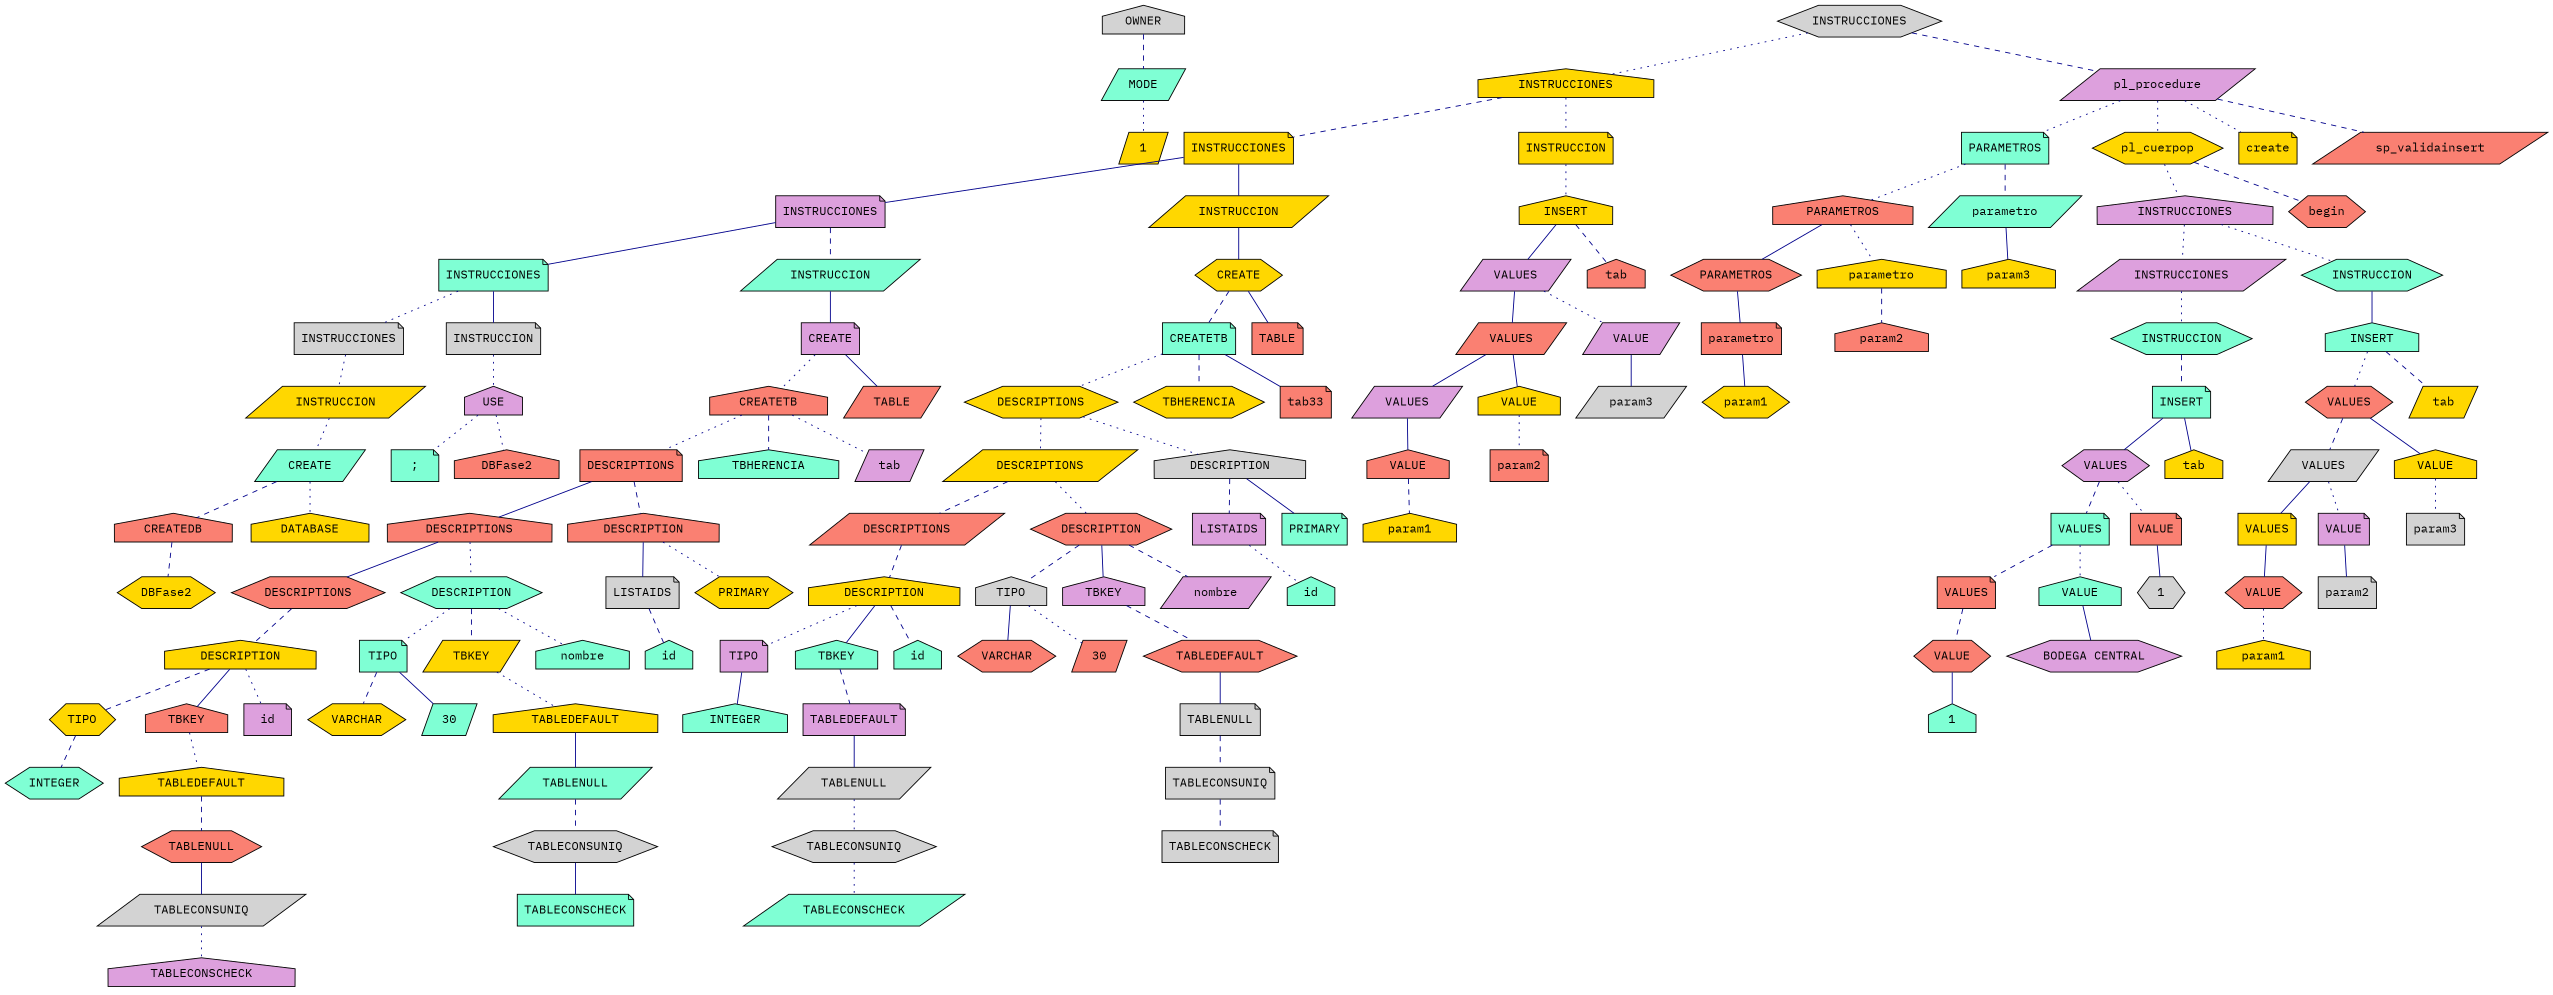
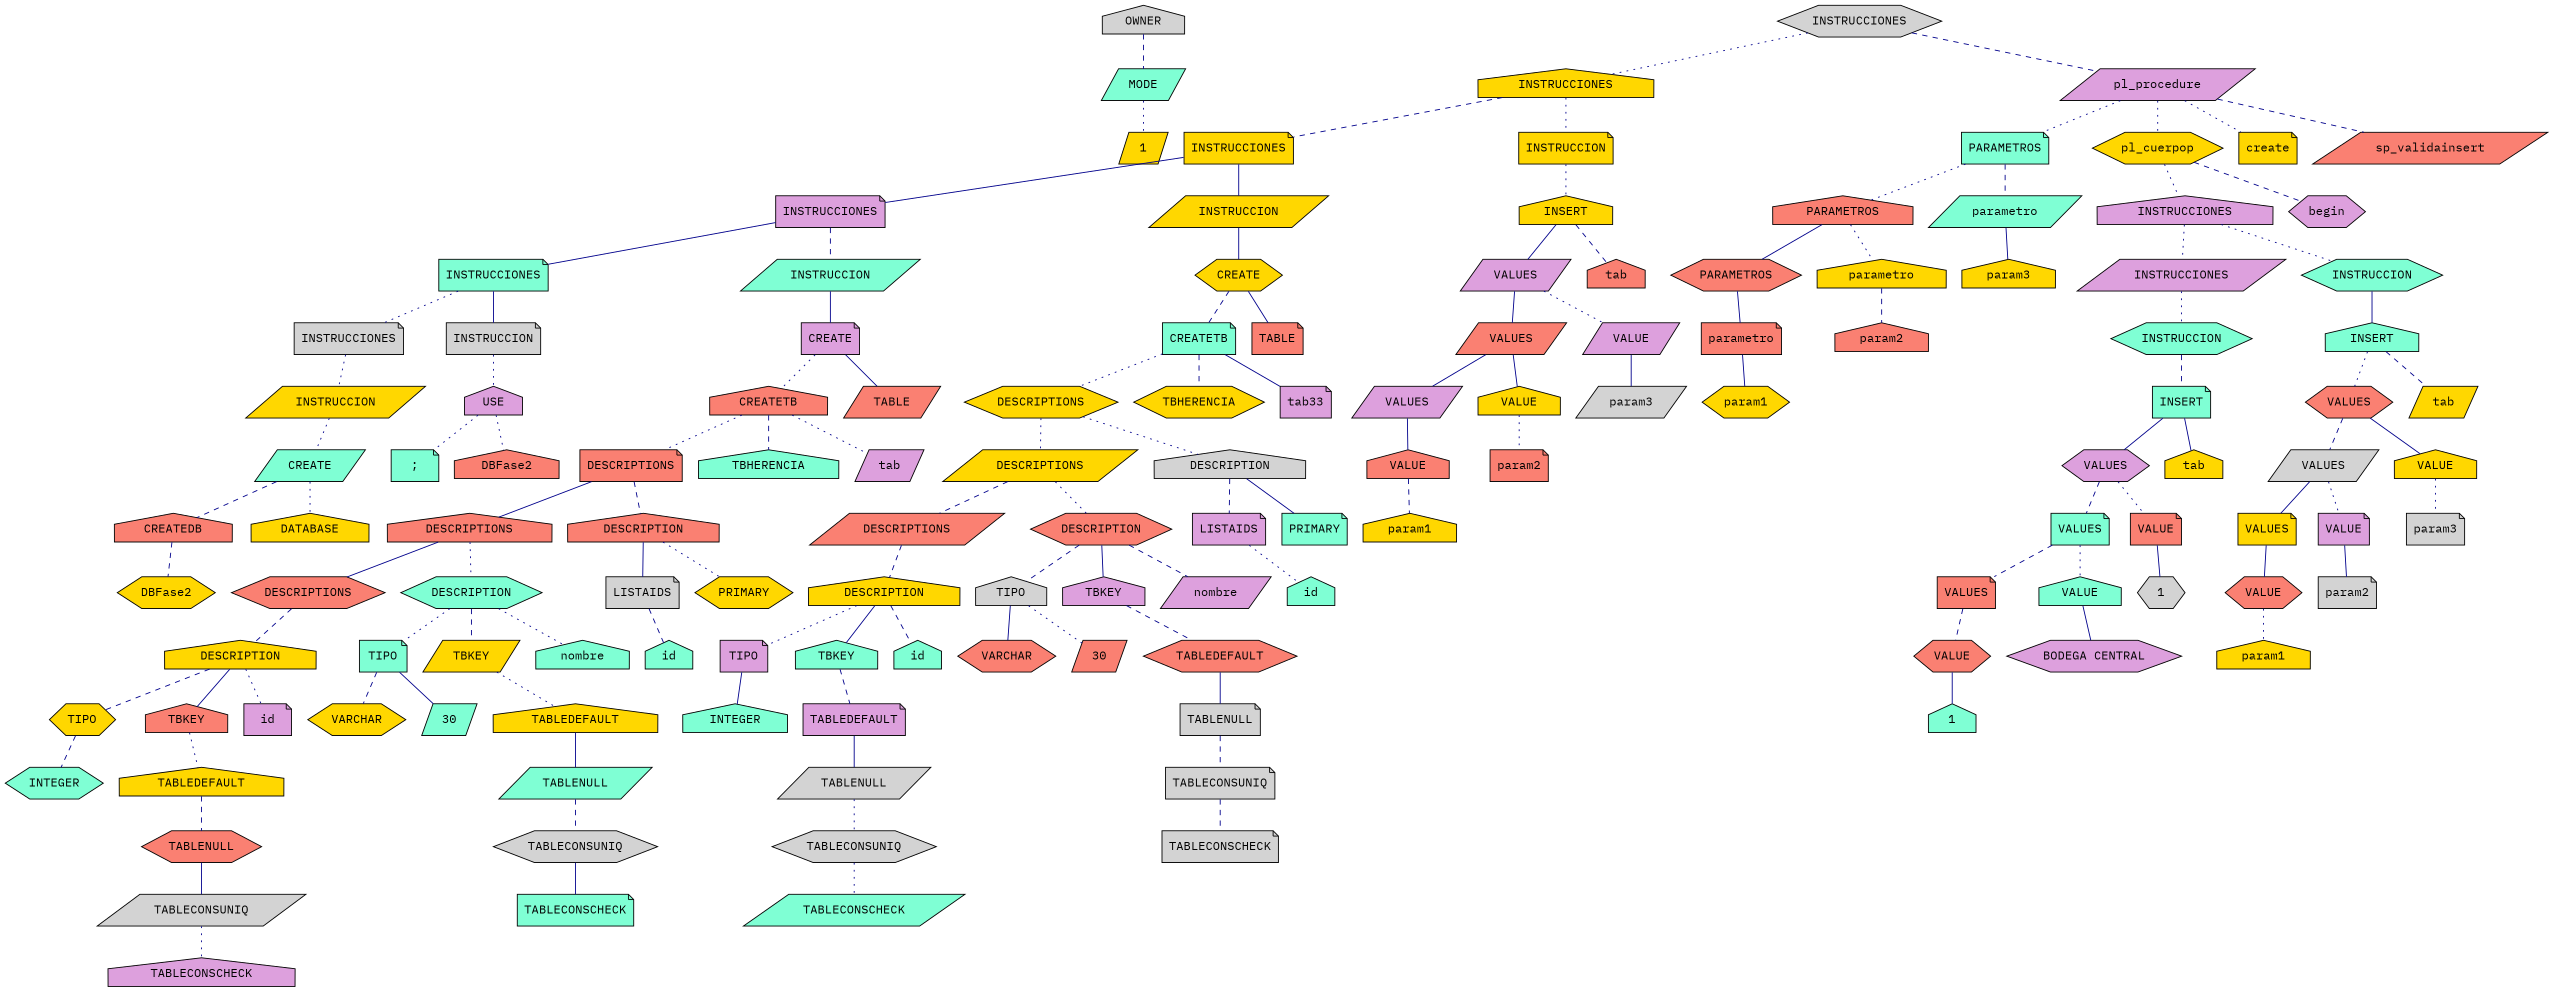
node "begin": fillcolor salmon -> plum
node "tab33": fillcolor salmon -> plum
